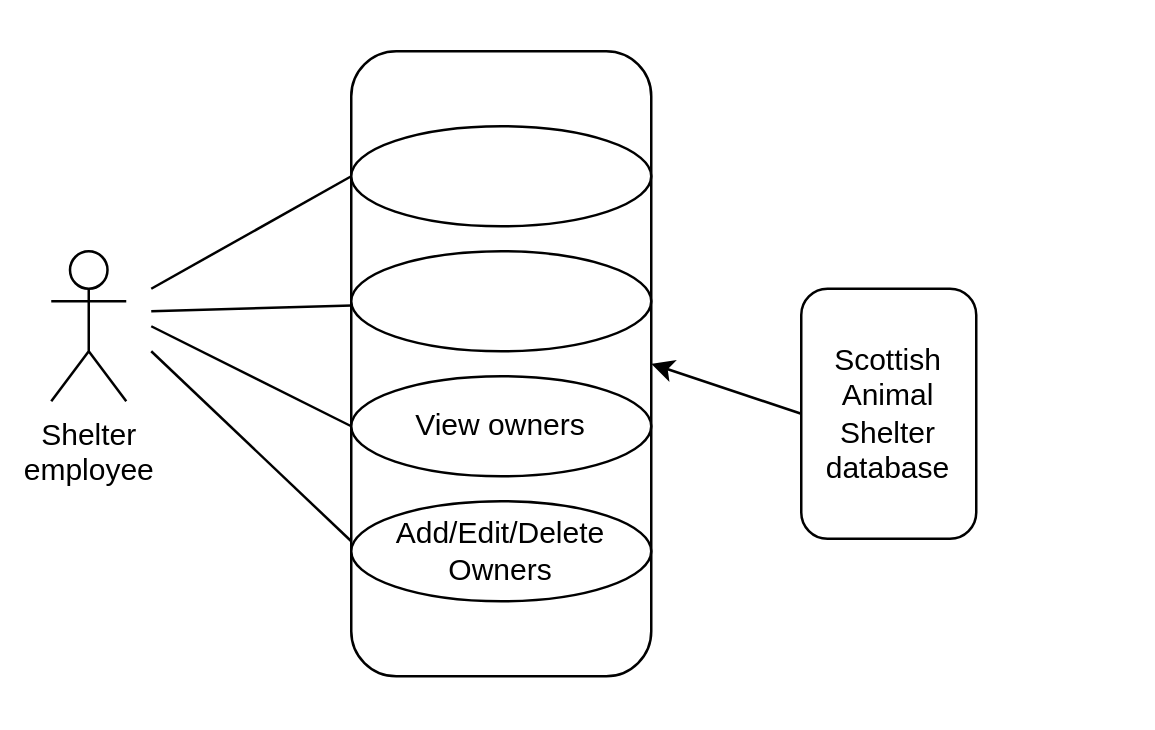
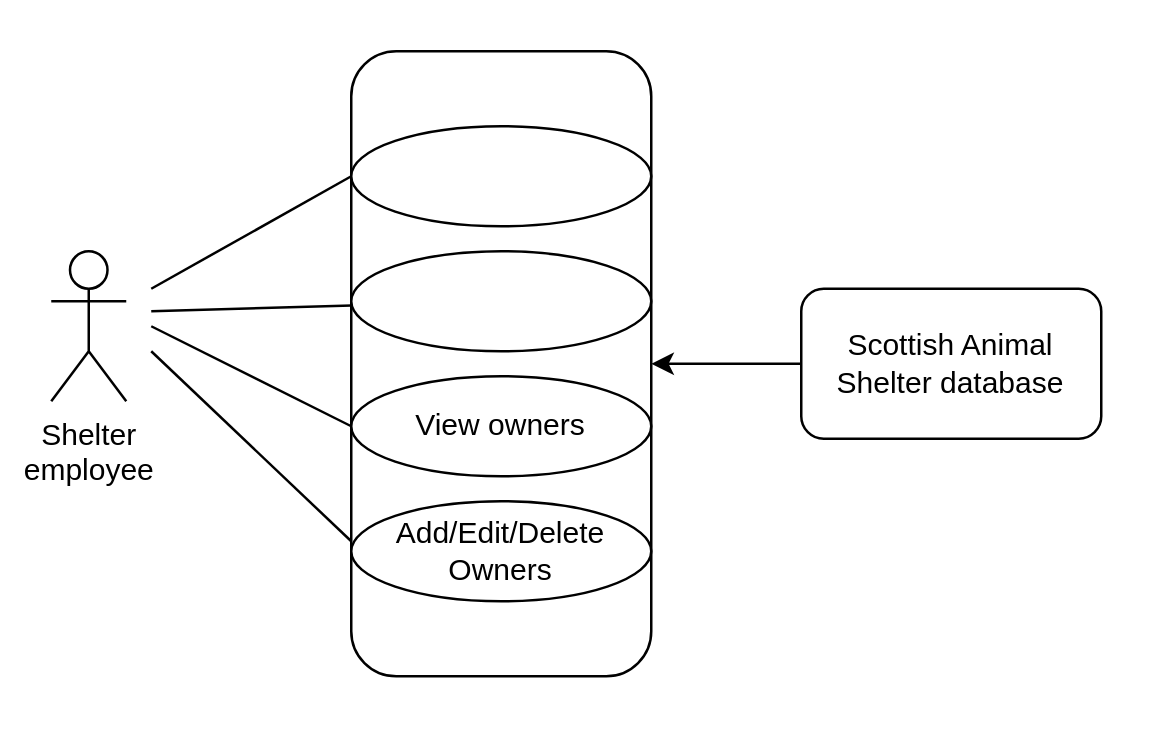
node "Scottish Animal Shelter database": size 175x250 -> 300x150
